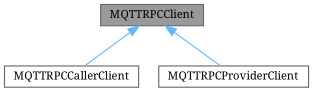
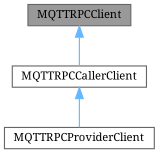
edge "MQTTRPCProviderClient" -> "MQTTRPCClient": now "MQTTRPCProviderClient" -> "MQTTRPCCallerClient"
